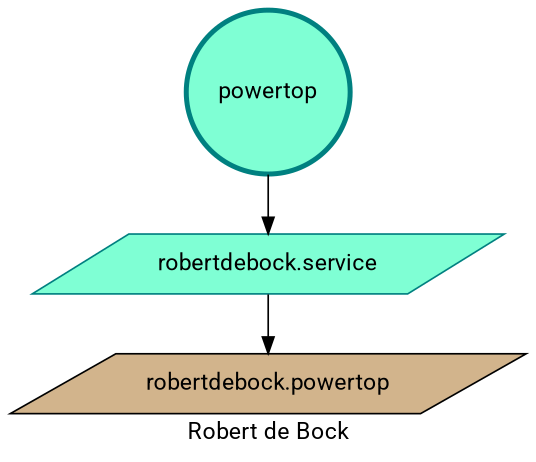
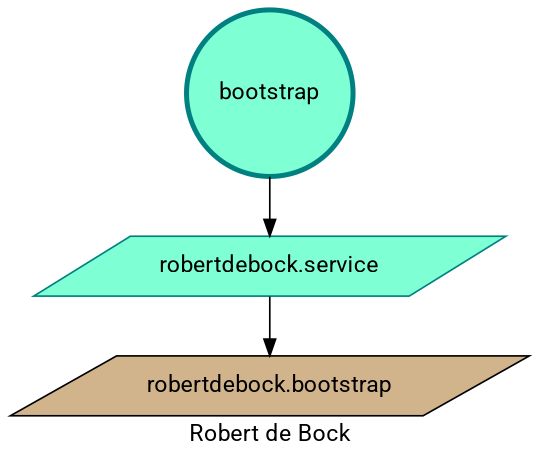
node "powertop": label "powertop" -> "bootstrap"
node "robertdebock.powertop": label "robertdebock.powertop" -> "robertdebock.bootstrap"
